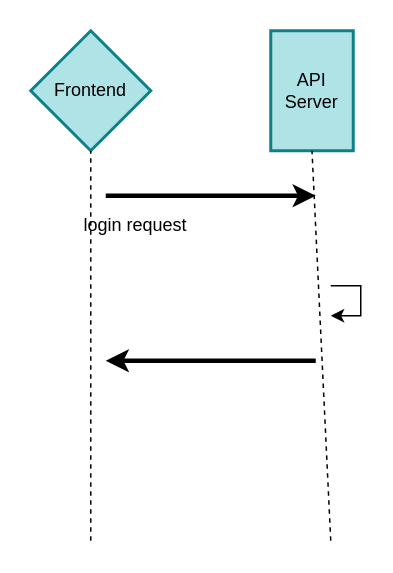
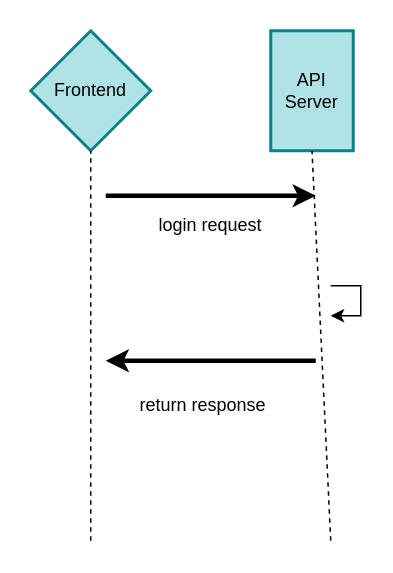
node "login request": moved (136, 226) -> (211, 226)
node "return response": added
